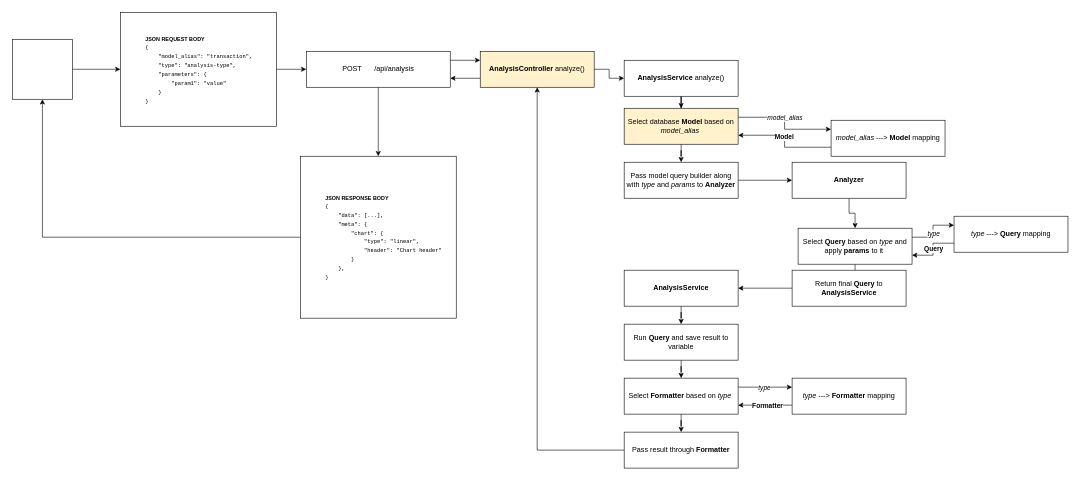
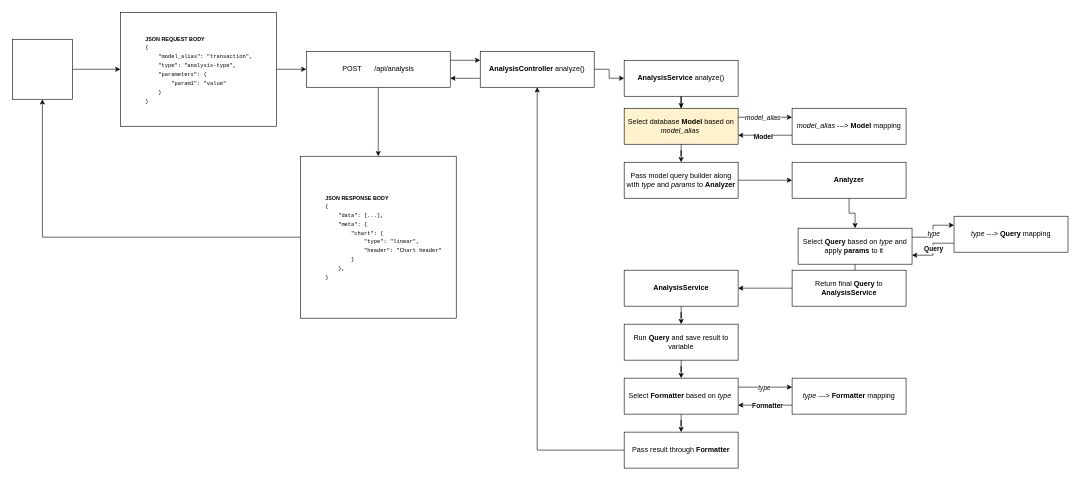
node "AnalysisController analyze()": fillcolor #fff2cc -> #ffffff
node "model_alias ---> Model mapping": moved (888, 138) -> (849, 126)
